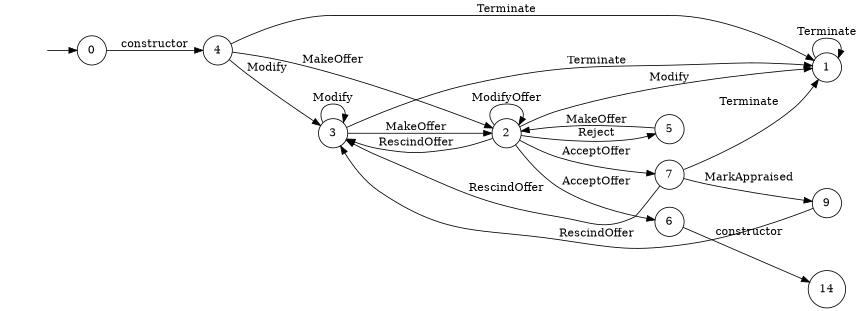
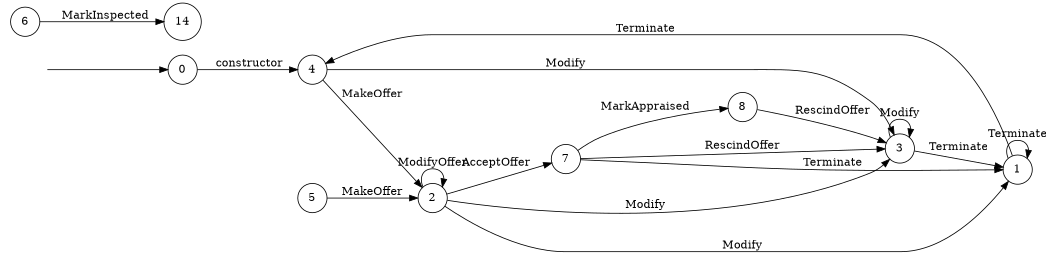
edge "4" -> "1": reversed
edge "3" -> "2": removed, label "MakeOffer"
edge "2" -> "5": removed, label "Reject"
edge "2" -> "3": label "RescindOffer" -> "Modify"
edge "2" -> "6": removed, label "AcceptOffer"
node "9": label "9" -> "8"
edge "6" -> "14": label "constructor" -> "MarkInspected"
